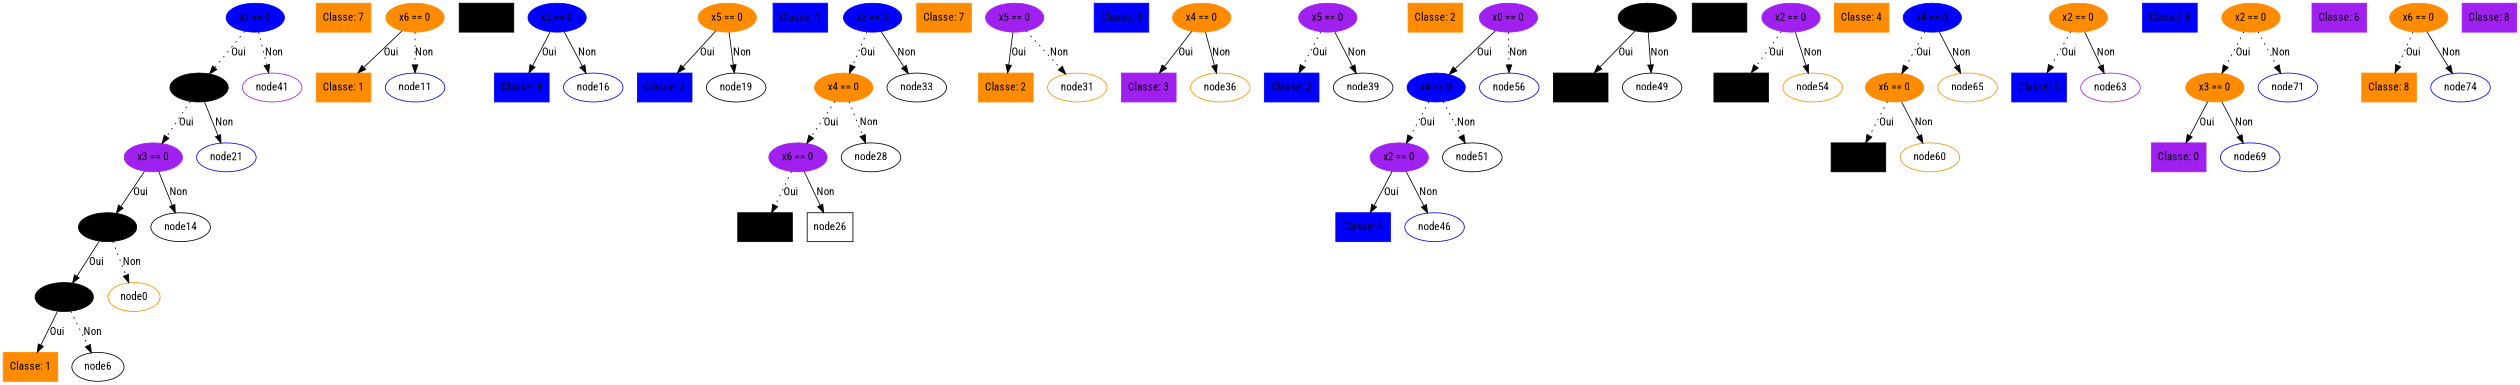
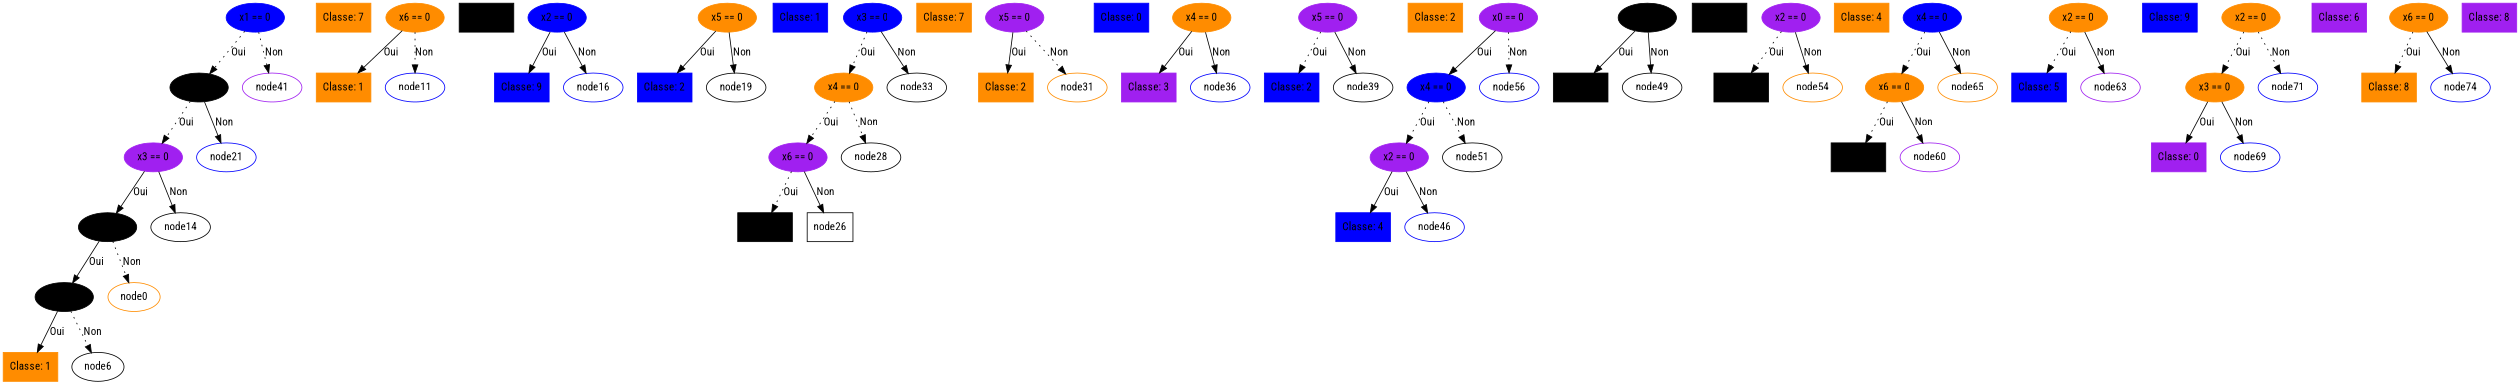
node "node36": color darkorange -> blue
node "node60": color darkorange -> purple
